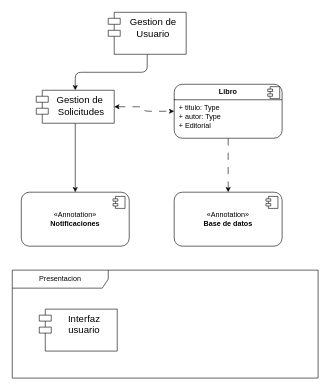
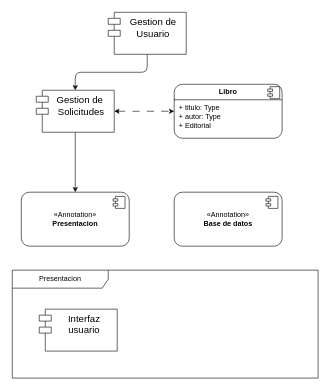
node "Gestion de Solicitudes": size 78x33 -> 78x42
edge "Libro + titulo: Type + autor: Type + Editorial" -> "«Annotation» Base de datos": removed
node "«Annotation» Notificaciones": label "«Annotation» Notificaciones" -> "«Annotation» Presentacion"
